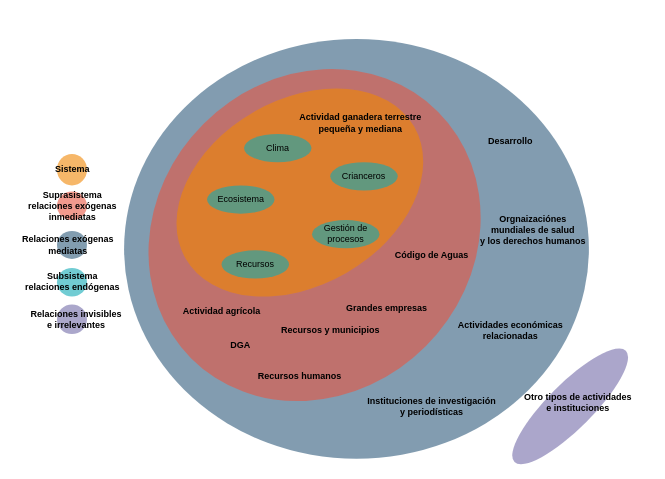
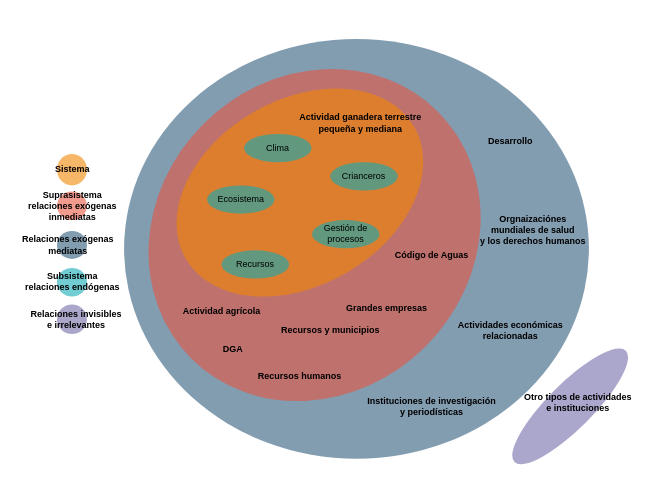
node "DGA": moved (240, 346) -> (233, 349)
